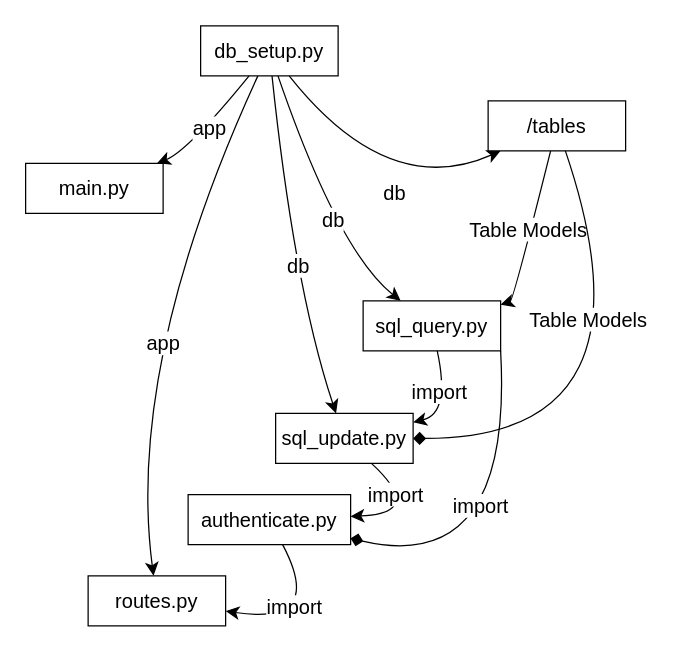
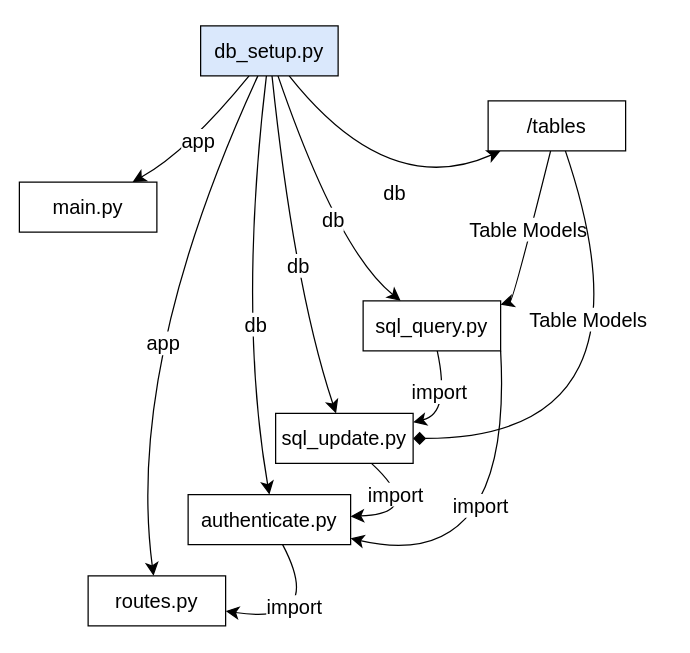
node "db_setup.py": fillcolor #ffffff -> #dae8fc
node "main.py": moved (94, 188) -> (88, 207)
edge "db_setup.py" -> "authenticate.py": added, label "db"
edge "sql_query.py" -> "authenticate.py": arrowhead diamond -> classic
